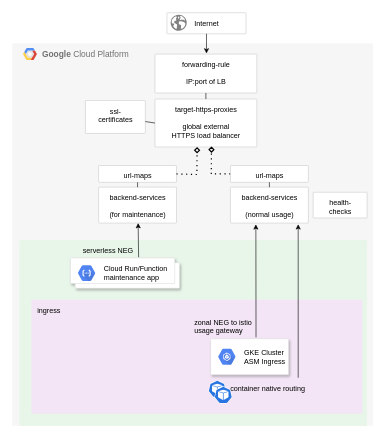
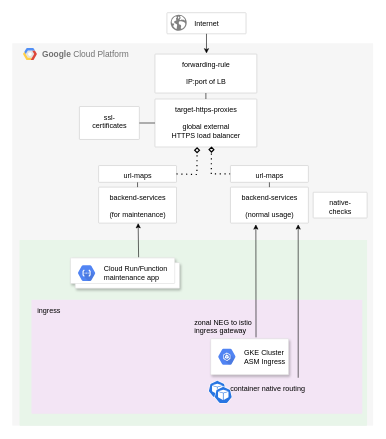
node "ssl- certificates": moved (116, 117) -> (110, 123)
node "health- checks": label "health- checks" -> "native- checks"
node "serverless NEG": removed
node "zonal NEG to istio usage gateway": label "zonal NEG to istio usage gateway" -> "zonal NEG to istio ingress gateway"
